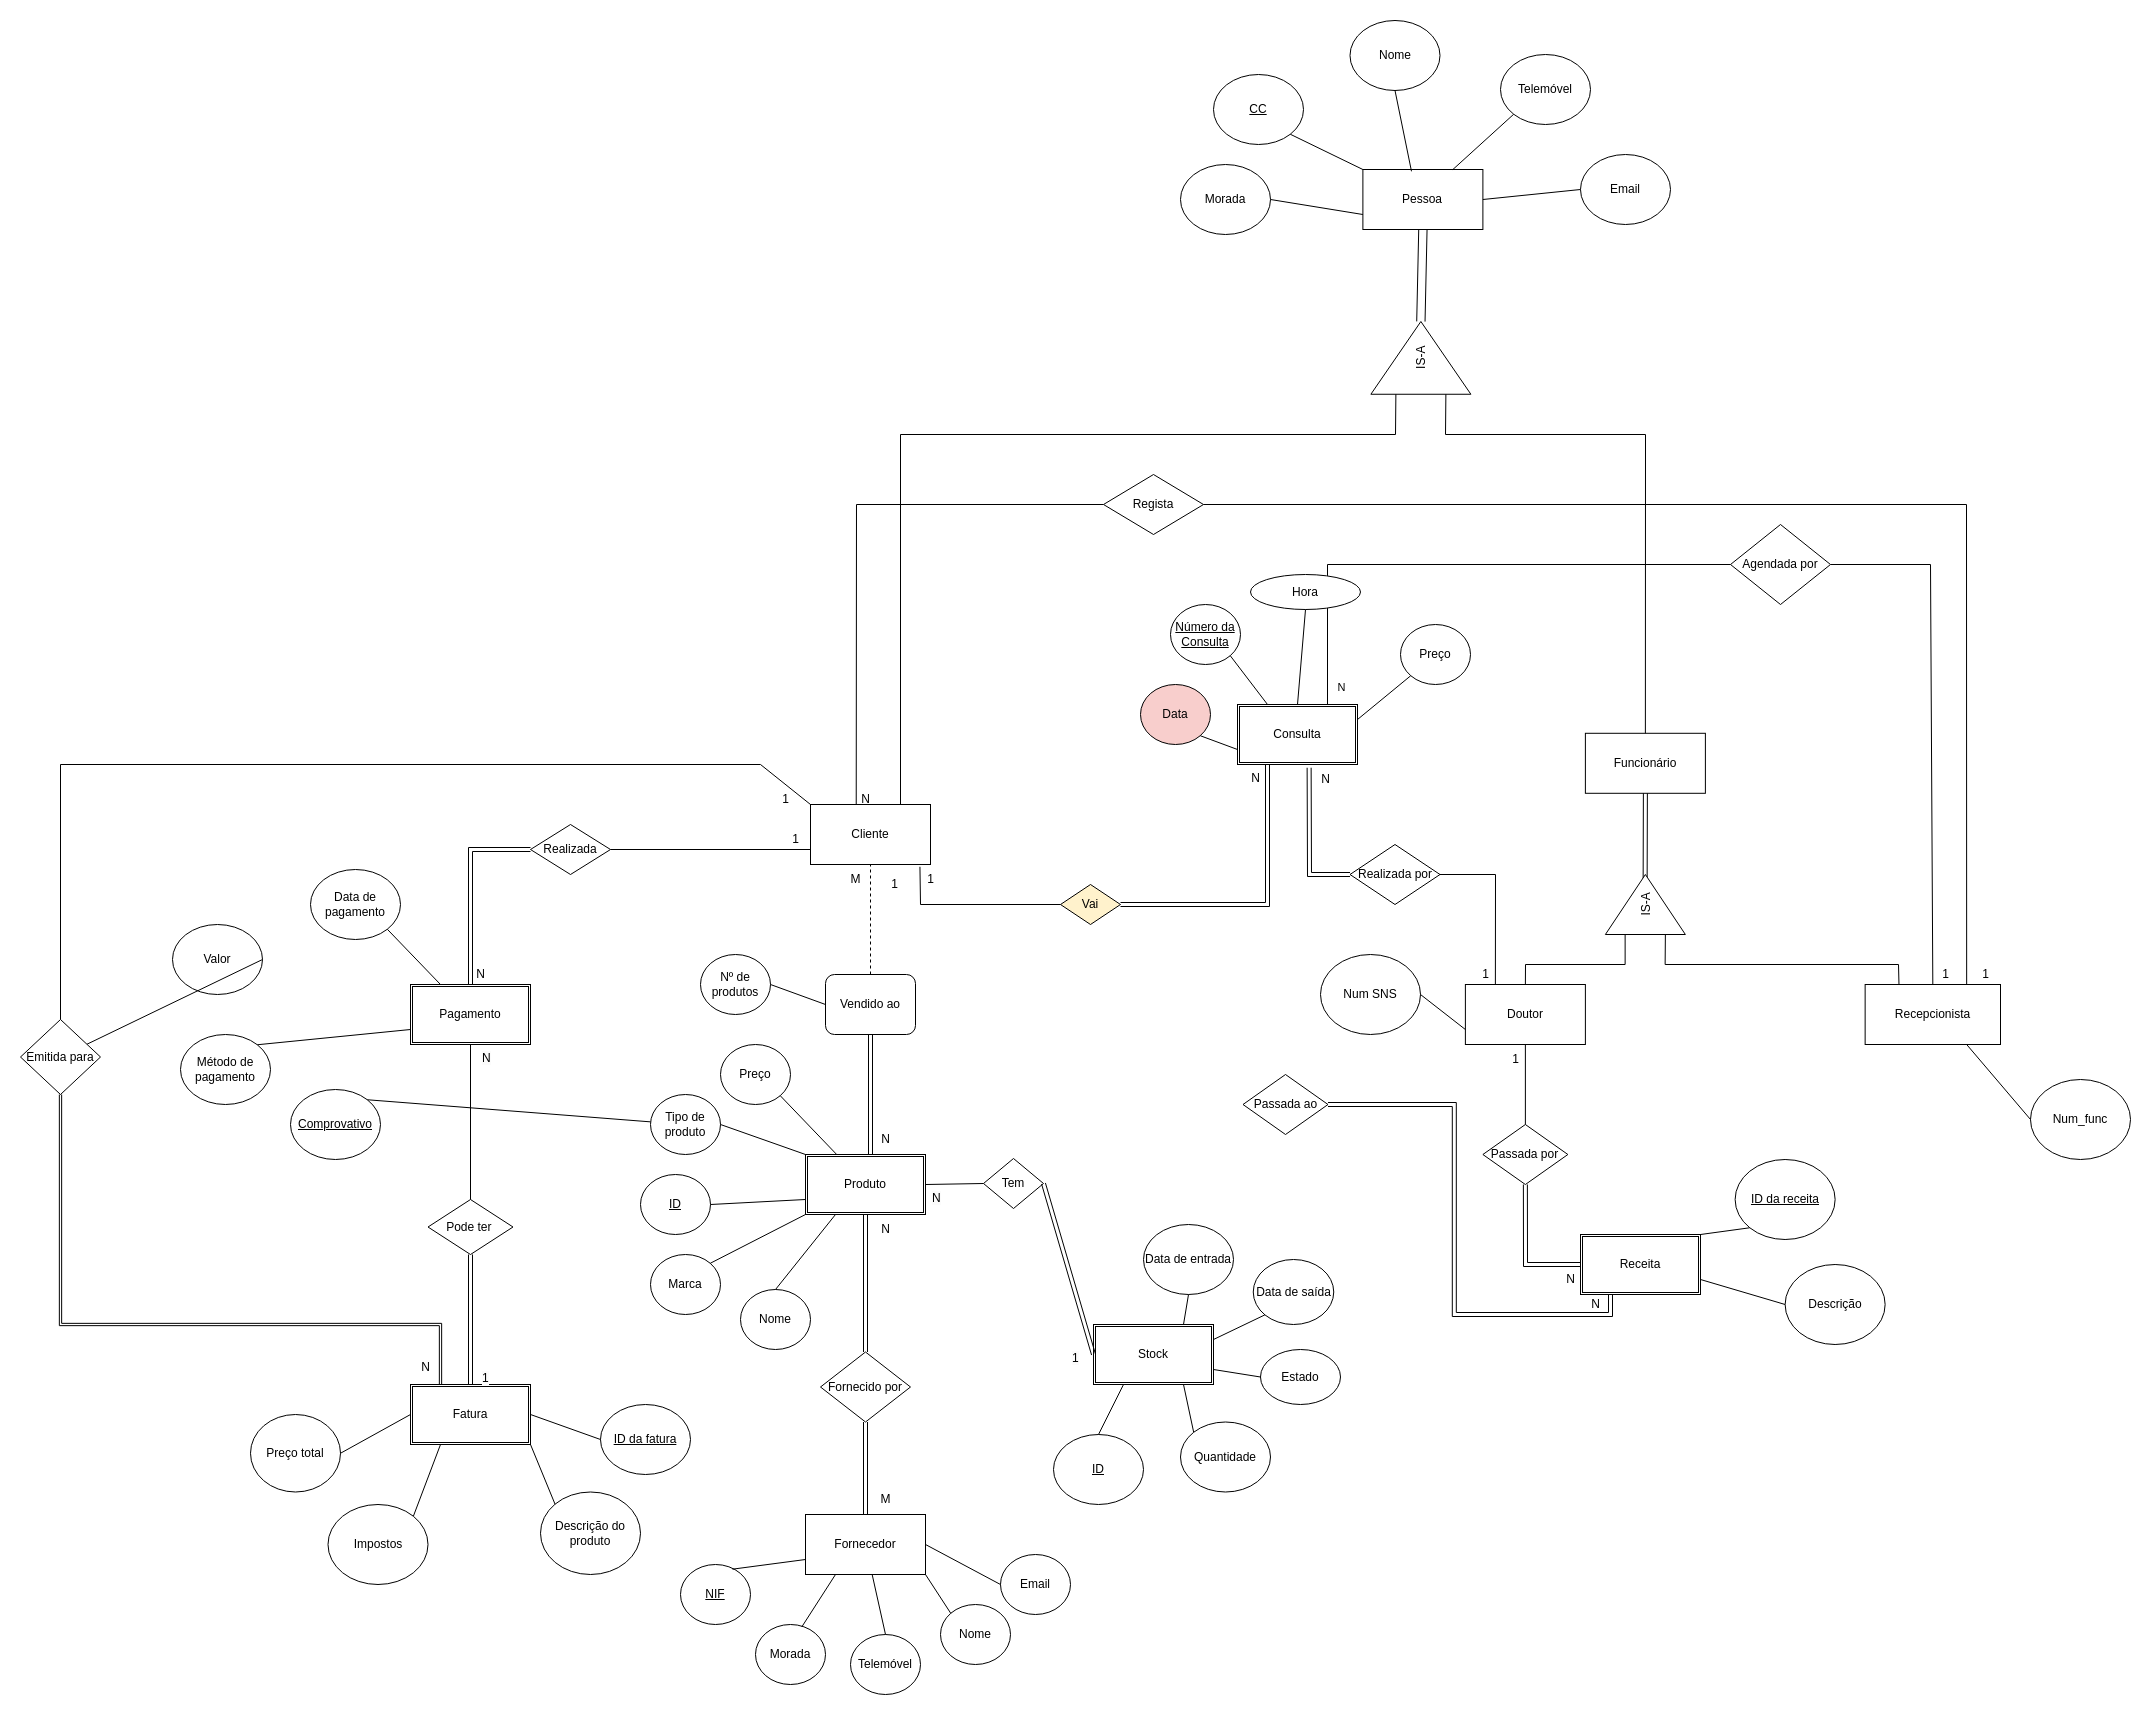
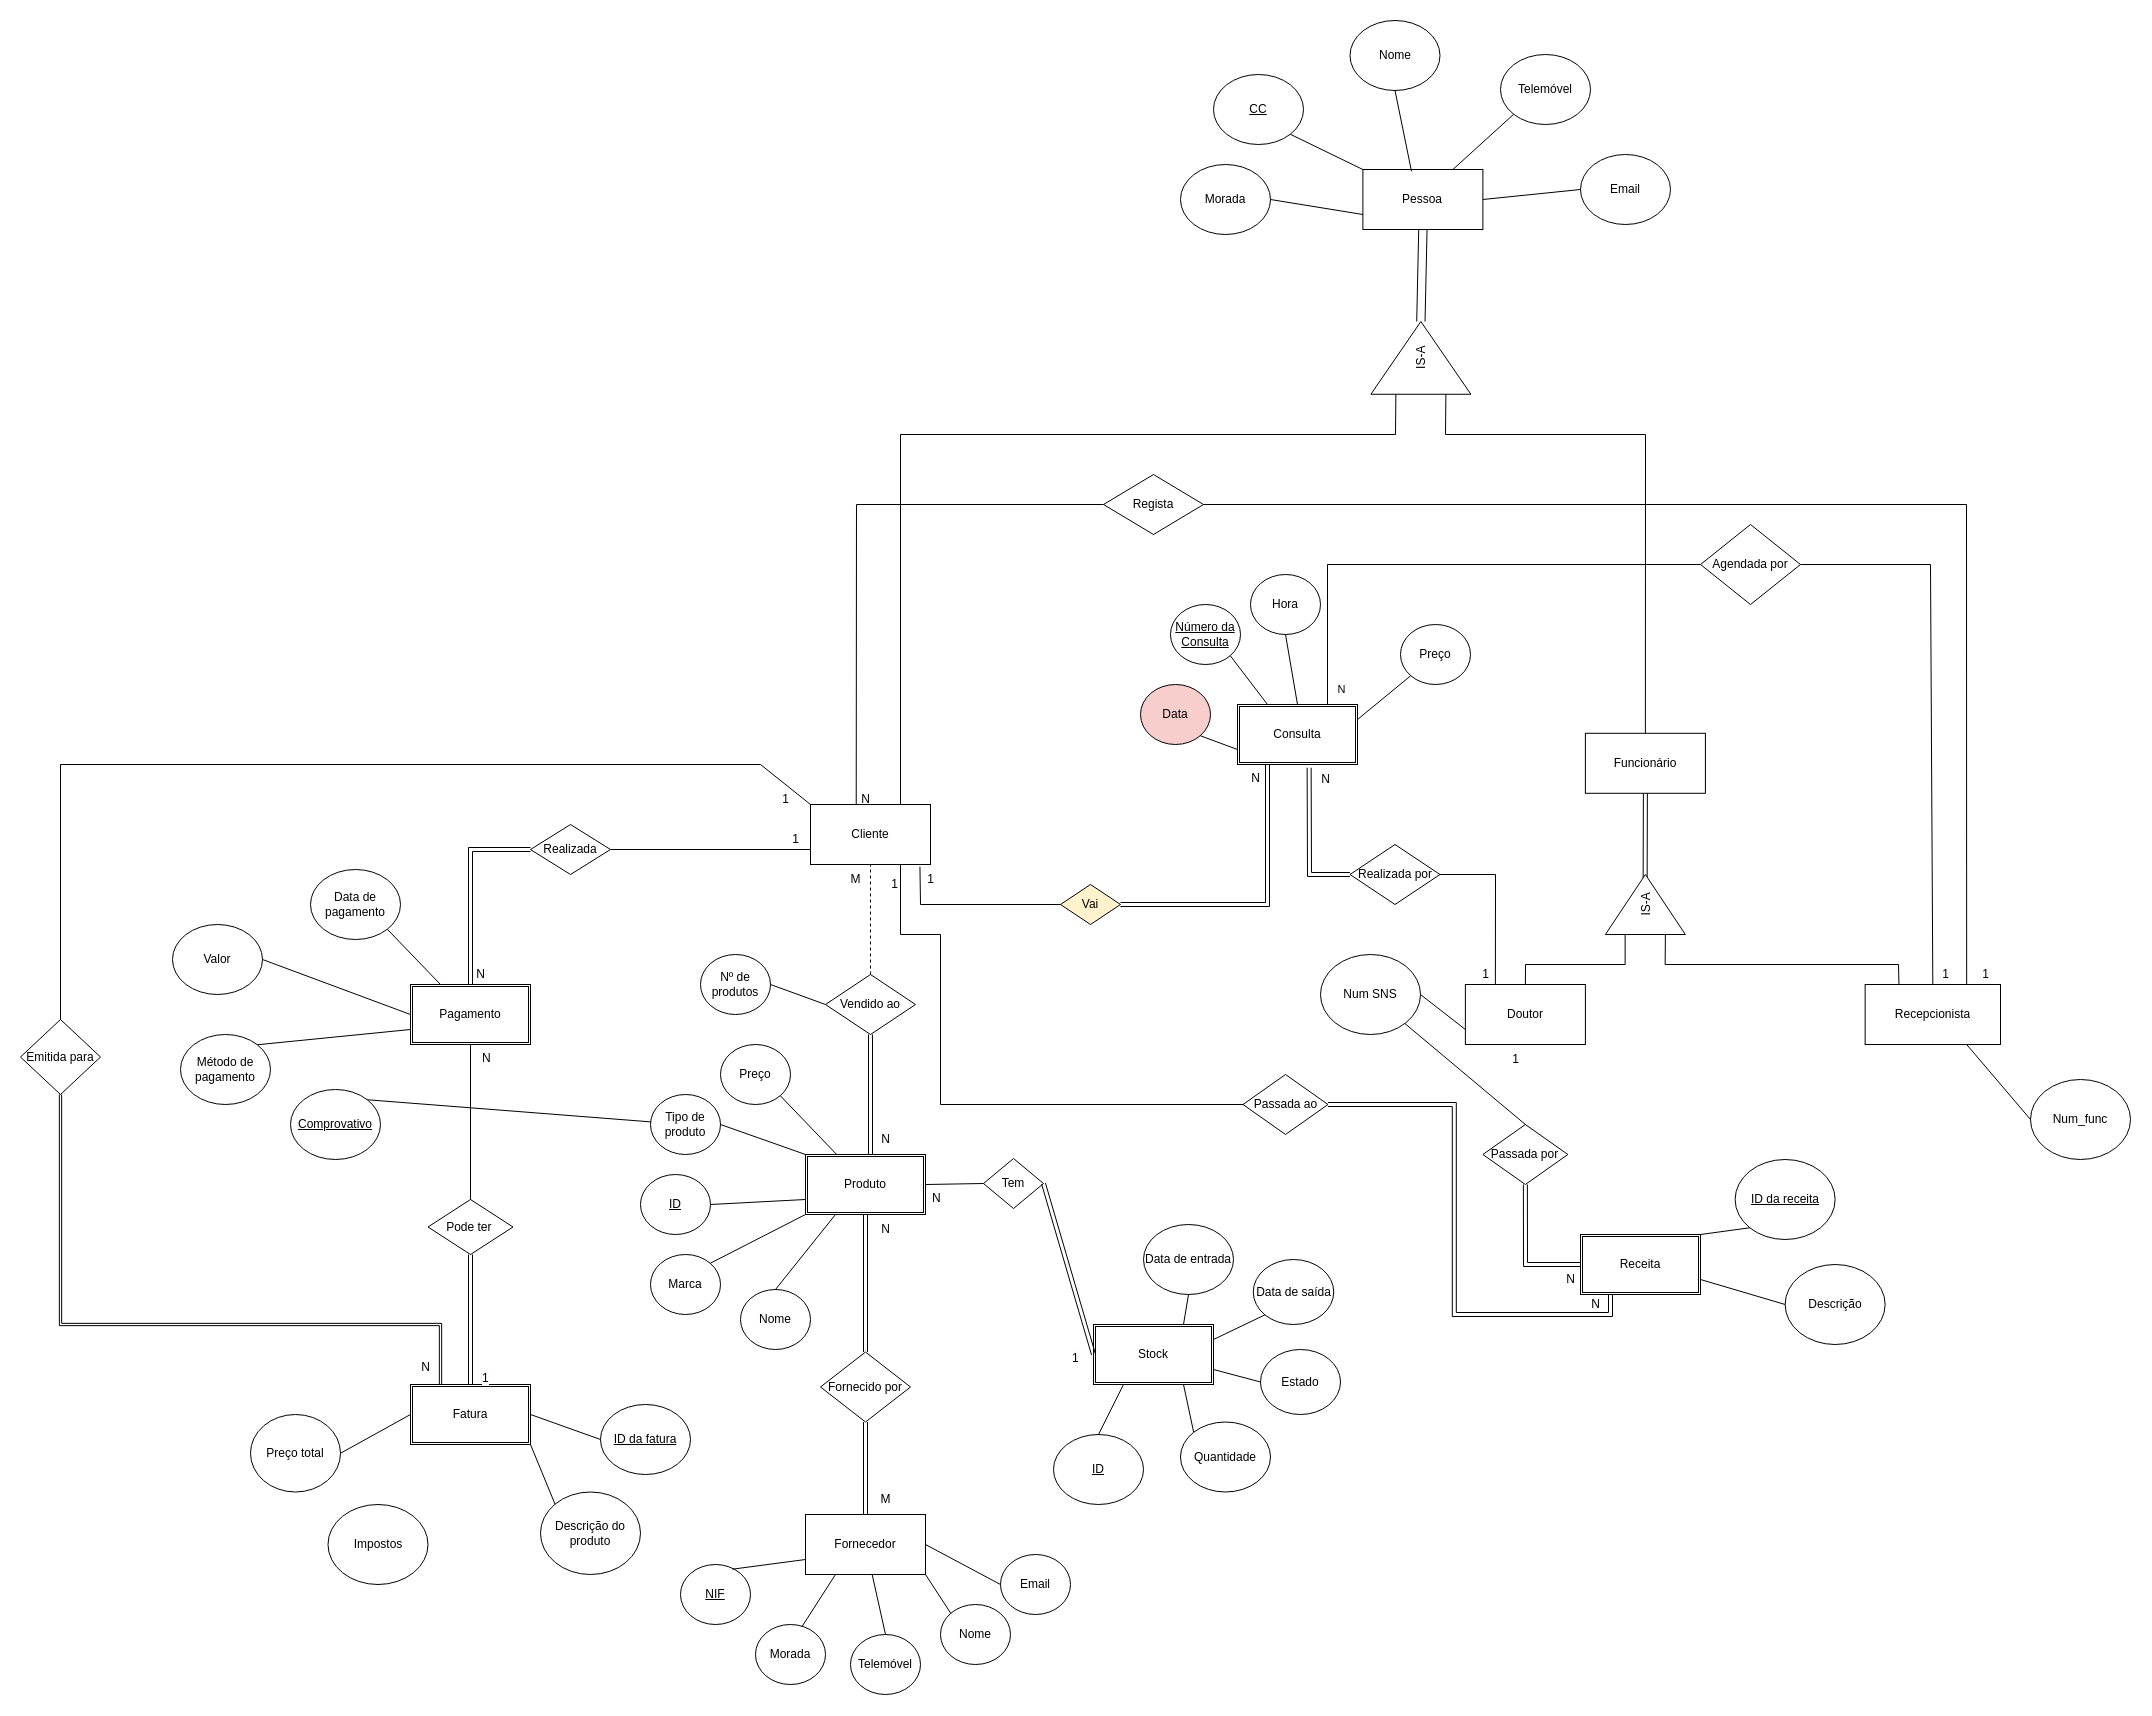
node "Agendada por": moved (1781, 565) -> (1751, 565)
node "Hora": size 110x35 -> 70x60
edge "Valor" -- "Emitida para": now "Valor" -- "Pagamento"
node "Vendido ao": shape rounded rectangle -> diamond
edge "Doutor" -- "Passada por": now "Num SNS" -- "Passada por"
edge "Cliente" -- "Passada ao": added
node "Estado": size 80x55 -> 80x65
edge "Fatura" -- "Impostos": removed
